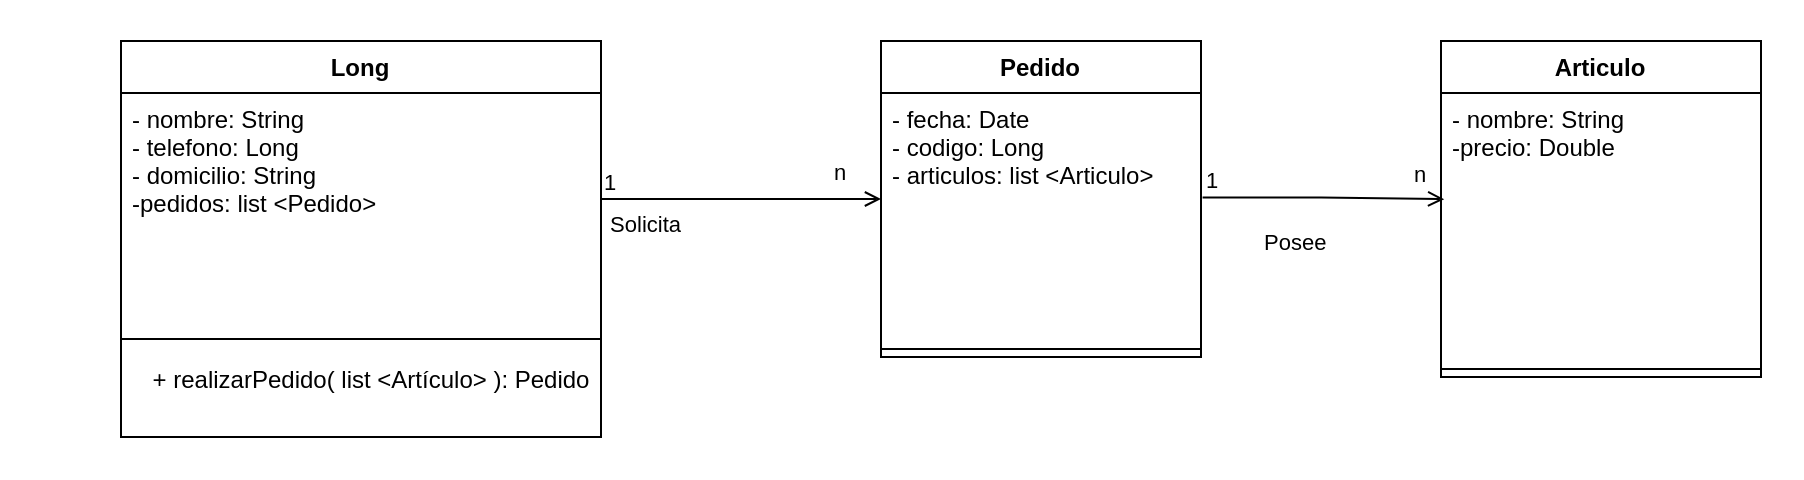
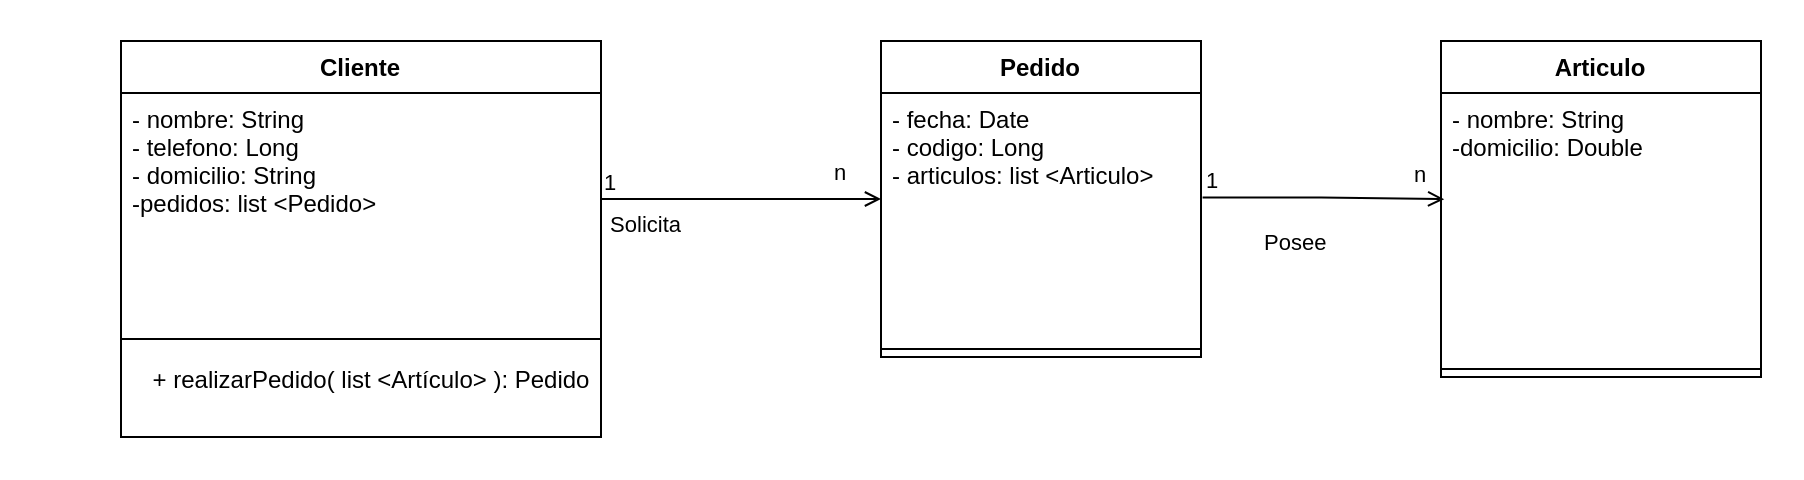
node "Long": label "Long" -> "Cliente"
node "- nombre: String -precio: Double": label "- nombre: String -precio: Double" -> "- nombre: String -domicilio: Double"
